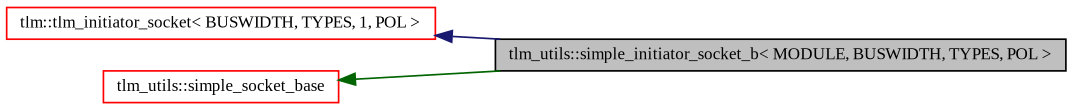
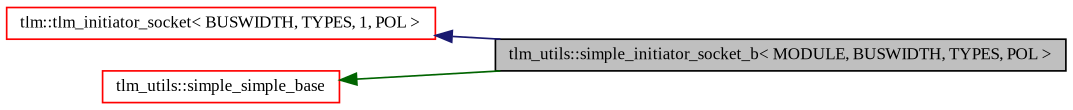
node "tlm_utils::simple_socket_base": label "tlm_utils::simple_socket_base" -> "tlm_utils::simple_simple_base"
